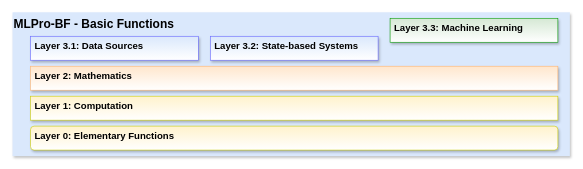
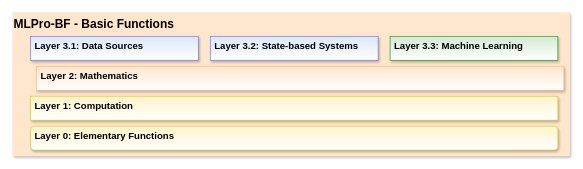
node "MLPro-BF - Basic Functions": fillcolor #dae8fc -> #ffe6cc
node "Layer 3.3: Machine Learning": moved (474, 30) -> (474, 48)
node "Layer 2: Mathematics": moved (294, 78) -> (300, 78)
